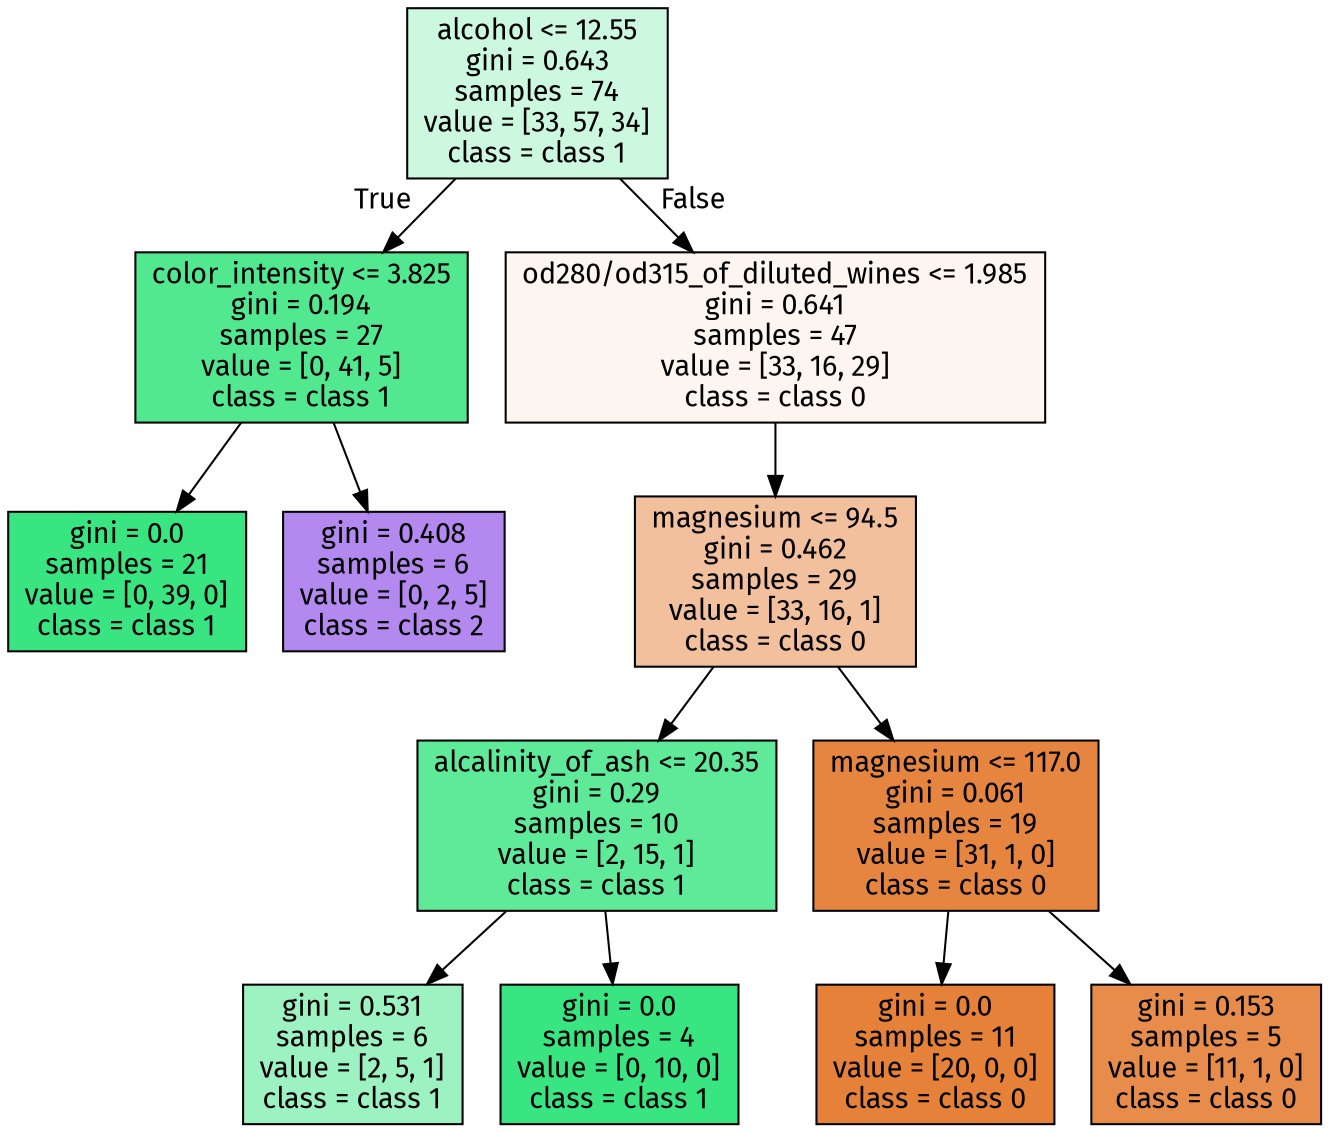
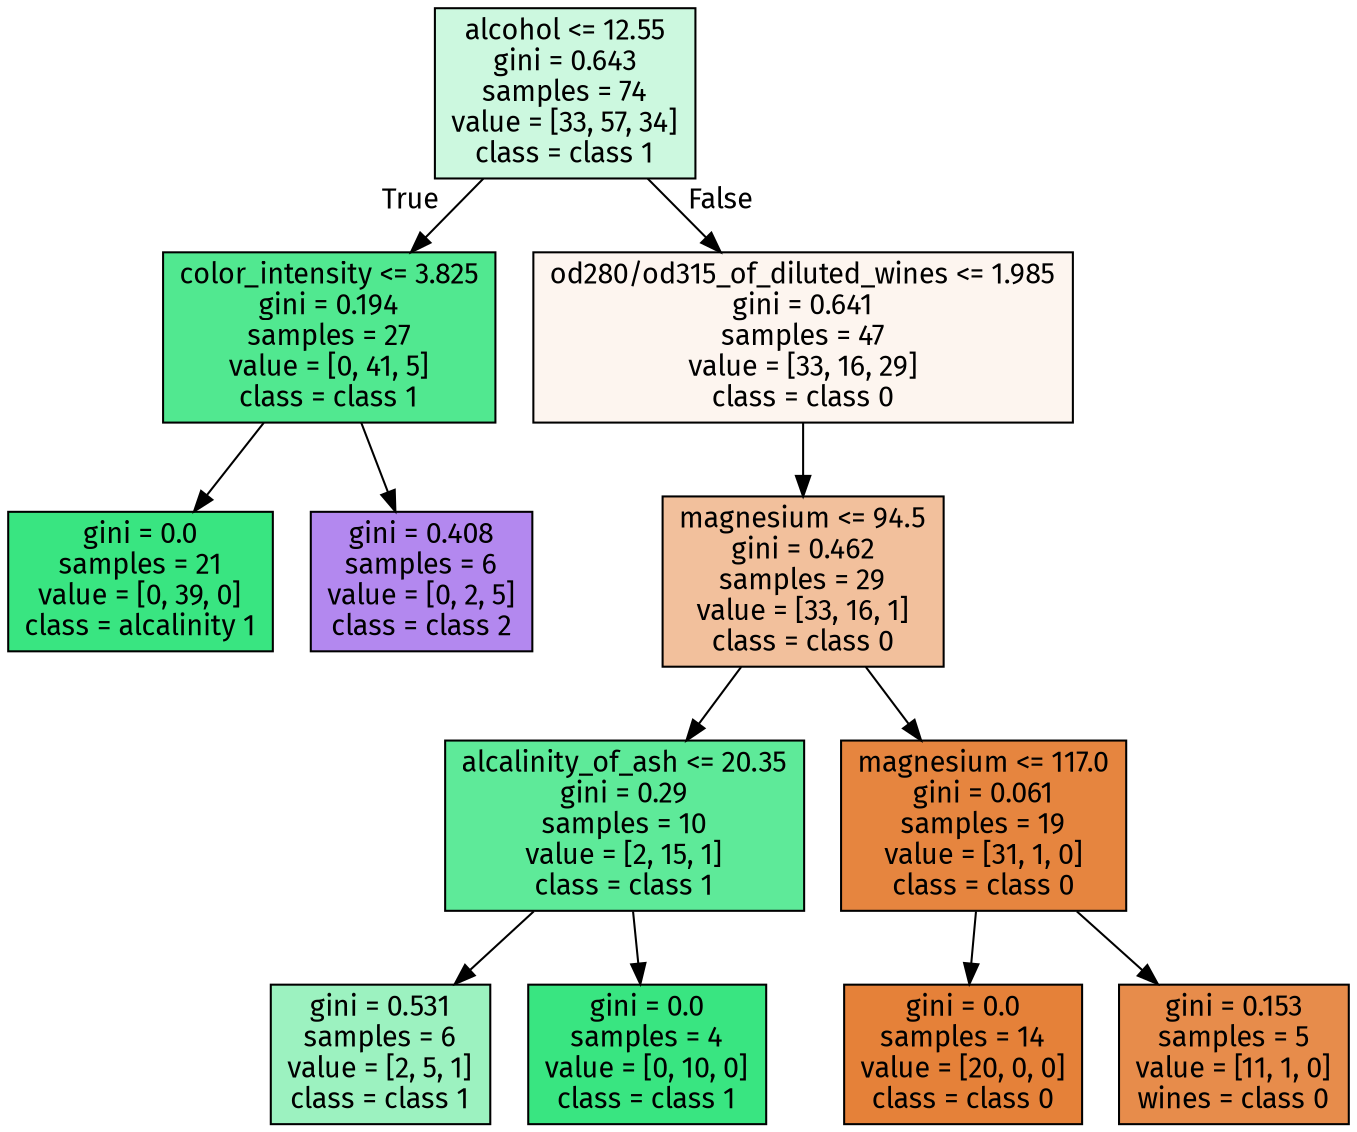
node "gini = 0.0 samples = 21 value = [0, 39, 0] class = class 1": label "gini = 0.0 samples = 21 value = [0, 39, 0] class = class 1" -> "gini = 0.0 samples = 21 value = [0, 39, 0] class = alcalinity 1"
node "gini = 0.0 samples = 11 value = [20, 0, 0] class = class 0": label "gini = 0.0 samples = 11 value = [20, 0, 0] class = class 0" -> "gini = 0.0 samples = 14 value = [20, 0, 0] class = class 0"
node "gini = 0.153 samples = 5 value = [11, 1, 0] class = class 0": label "gini = 0.153 samples = 5 value = [11, 1, 0] class = class 0" -> "gini = 0.153 samples = 5 value = [11, 1, 0] wines = class 0"
